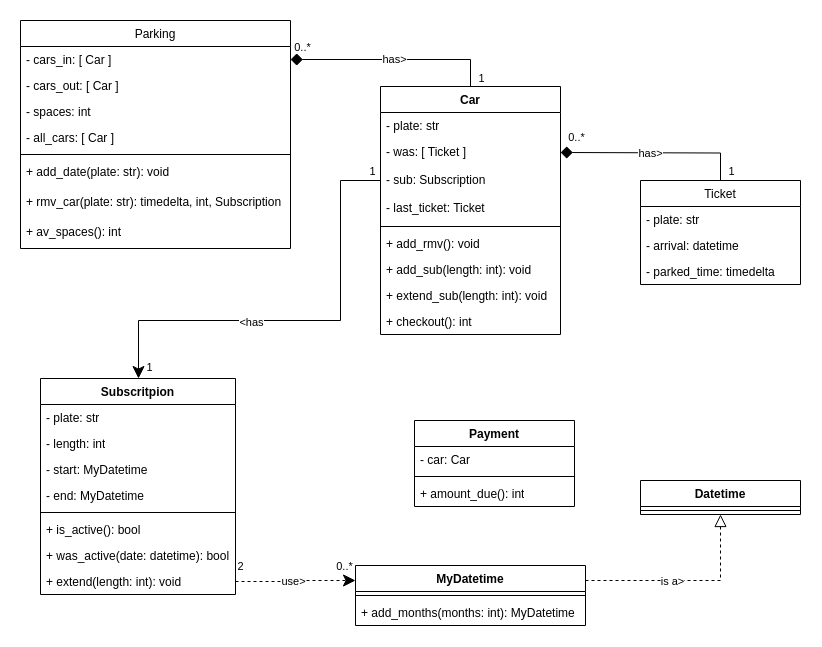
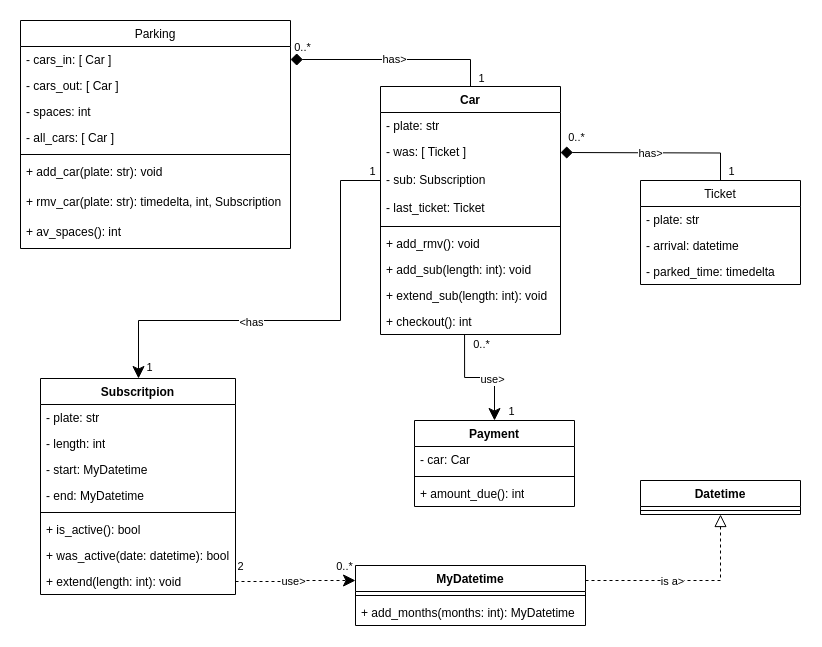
node "+ add_date(plate: str): void": label "+ add_date(plate: str): void" -> "+ add_car(plate: str): void"
edge "+ checkout(): int" -> "Payment": added, labels "0..*", "use>", "1"
